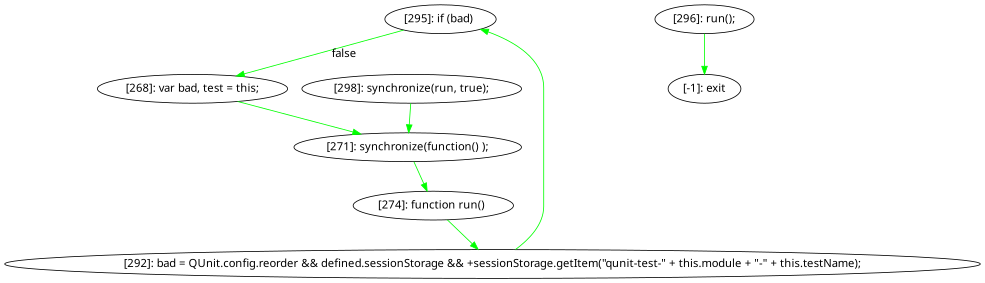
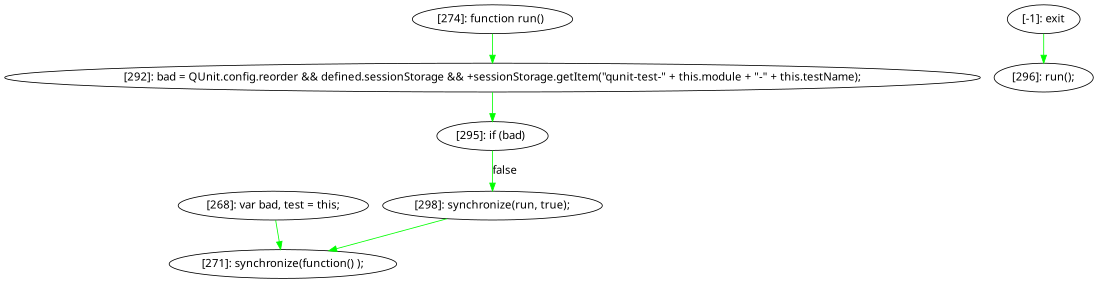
edge "[296]: run();" -> "[-1]: exit": reversed
edge "[295]: if (bad)" -> "[268]: var bad, test = this;": now "[295]: if (bad)" -> "[298]: synchronize(run, true);"
edge "[271]: synchronize(function() );" -> "[274]: function run()": removed
